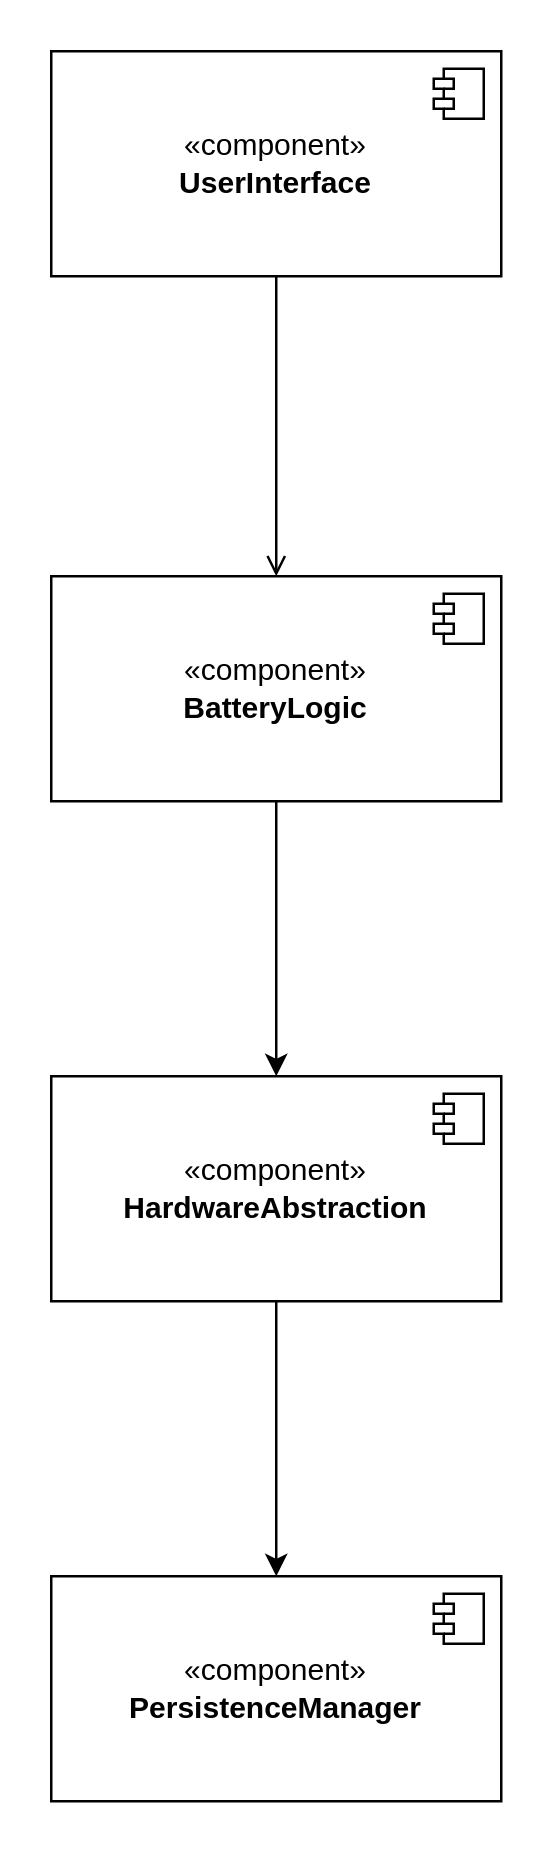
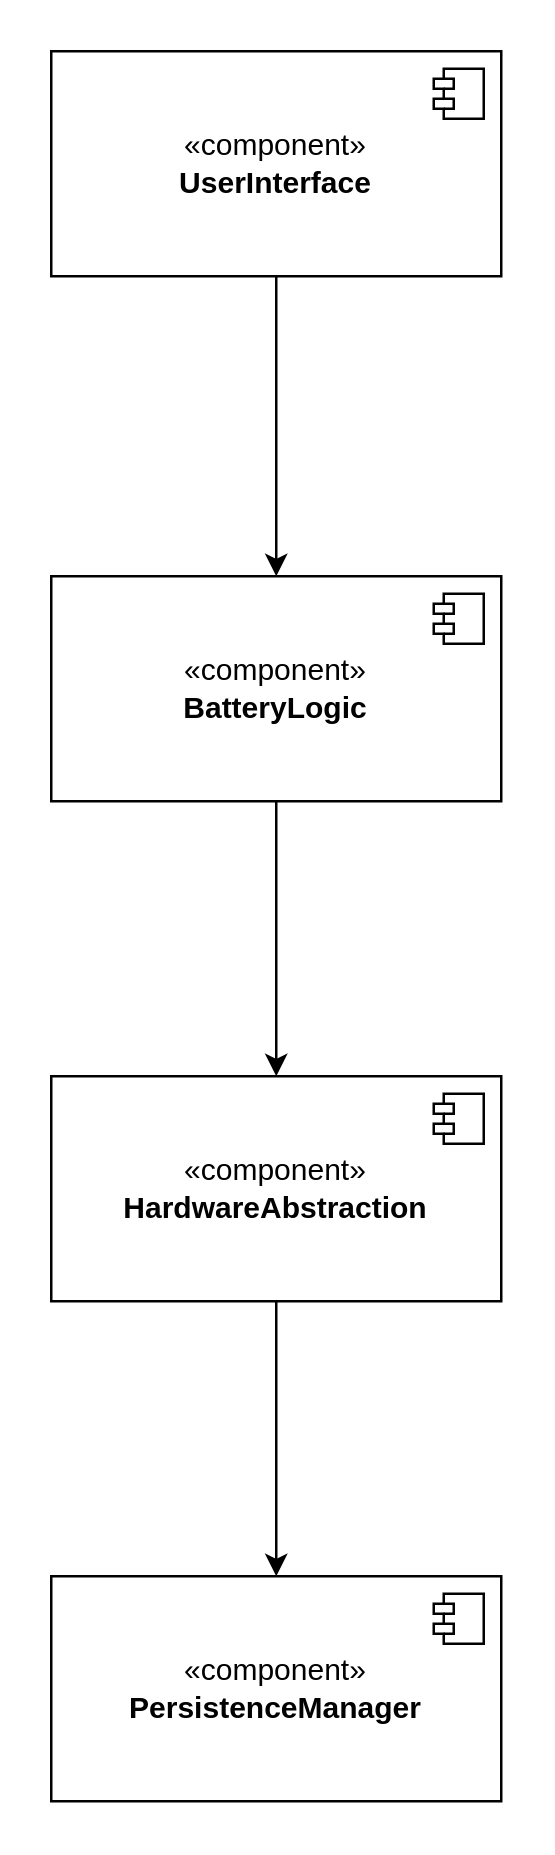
edge "«component» UserInterface" -> "«component» BatteryLogic": arrowhead open -> classic
